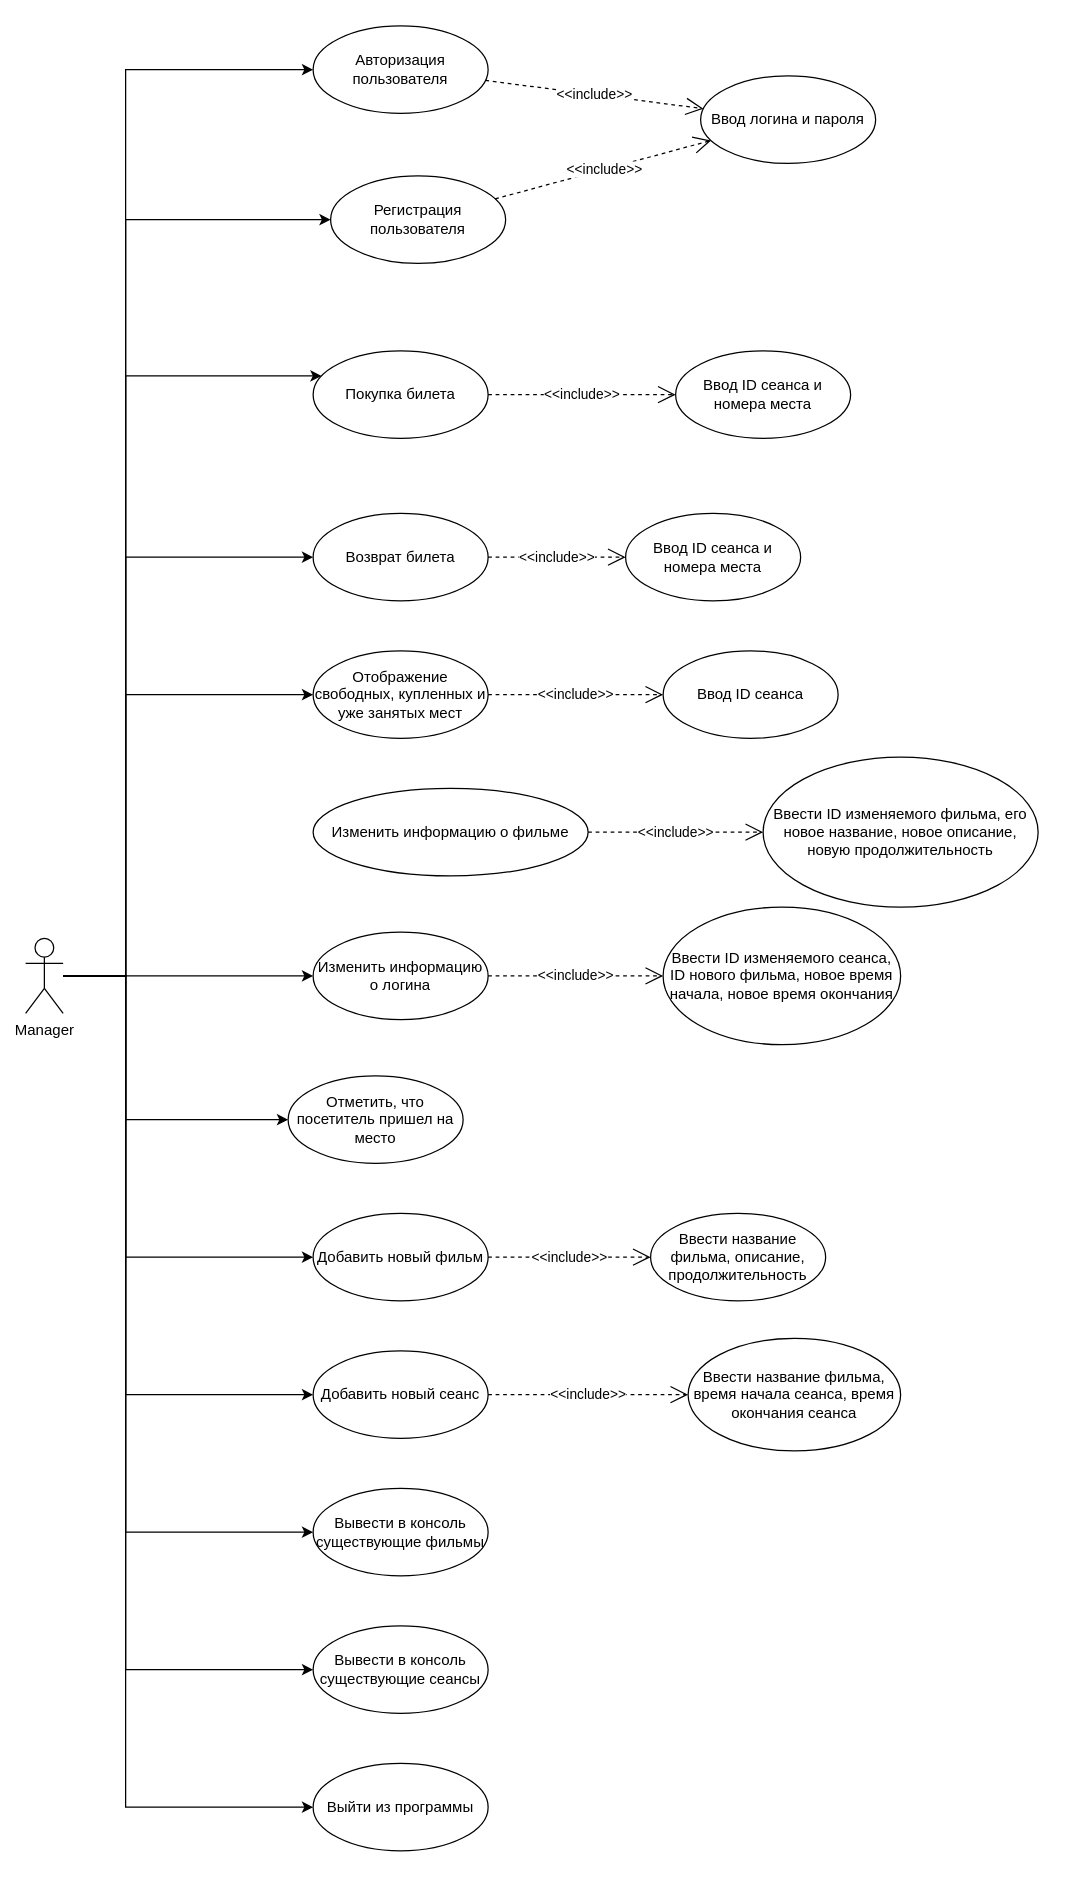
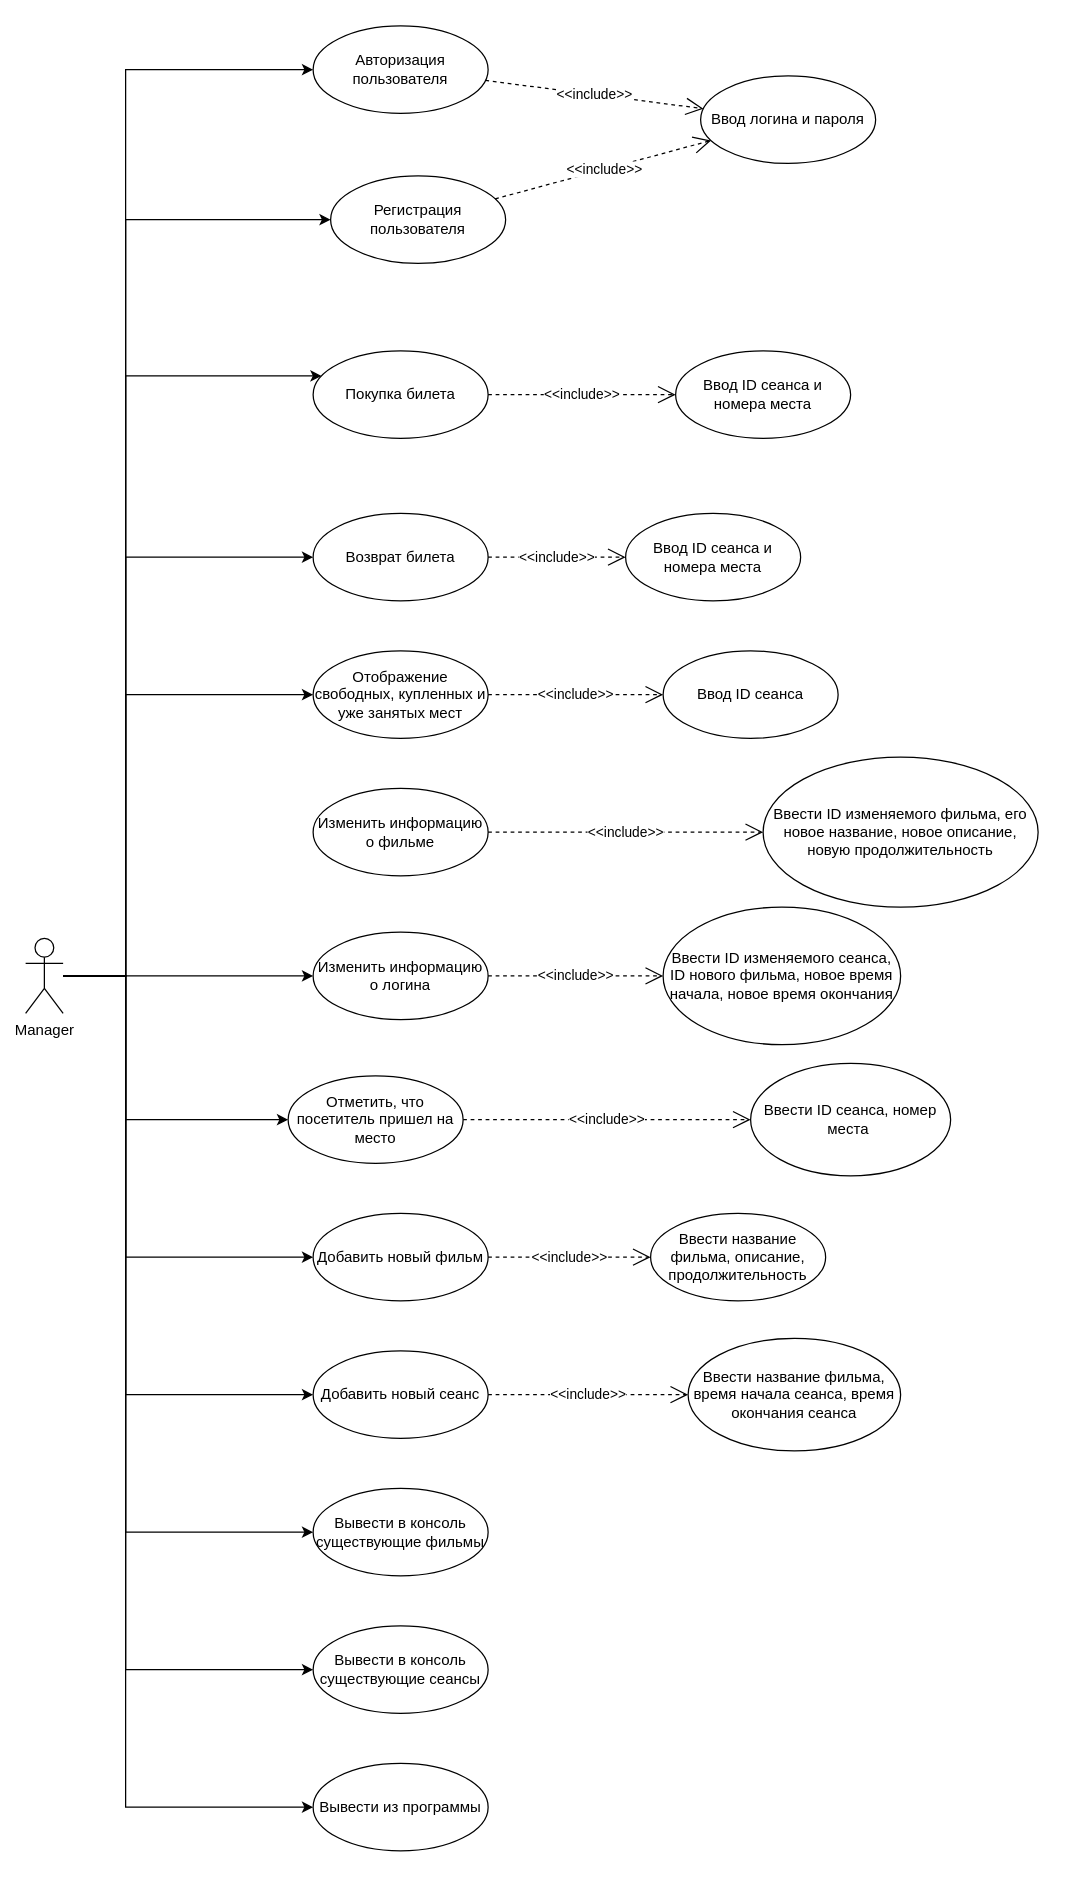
node "Изменить информацию о фильме": size 275x88 -> 175x88
edge "Отметить, что посетитель пришел на место" -> "Ввести ID сеанса, номер места": added, label "<<include>>"
node "Ввести ID сеанса, номер места": added
node "Выйти из программы": label "Выйти из программы" -> "Вывести из программы"
